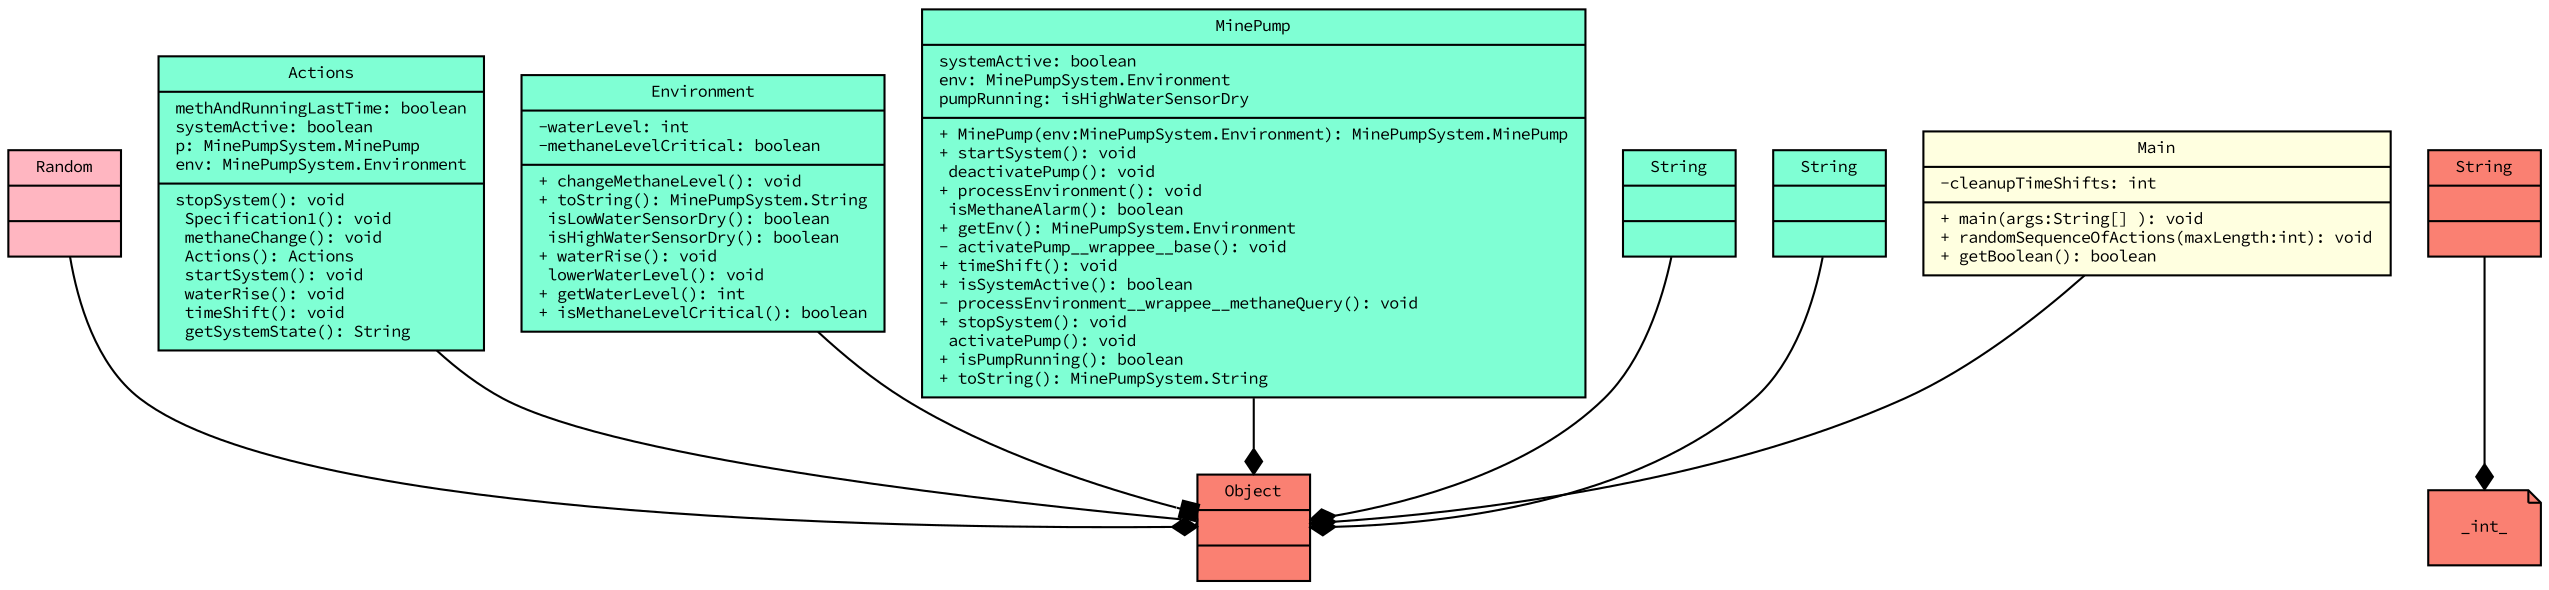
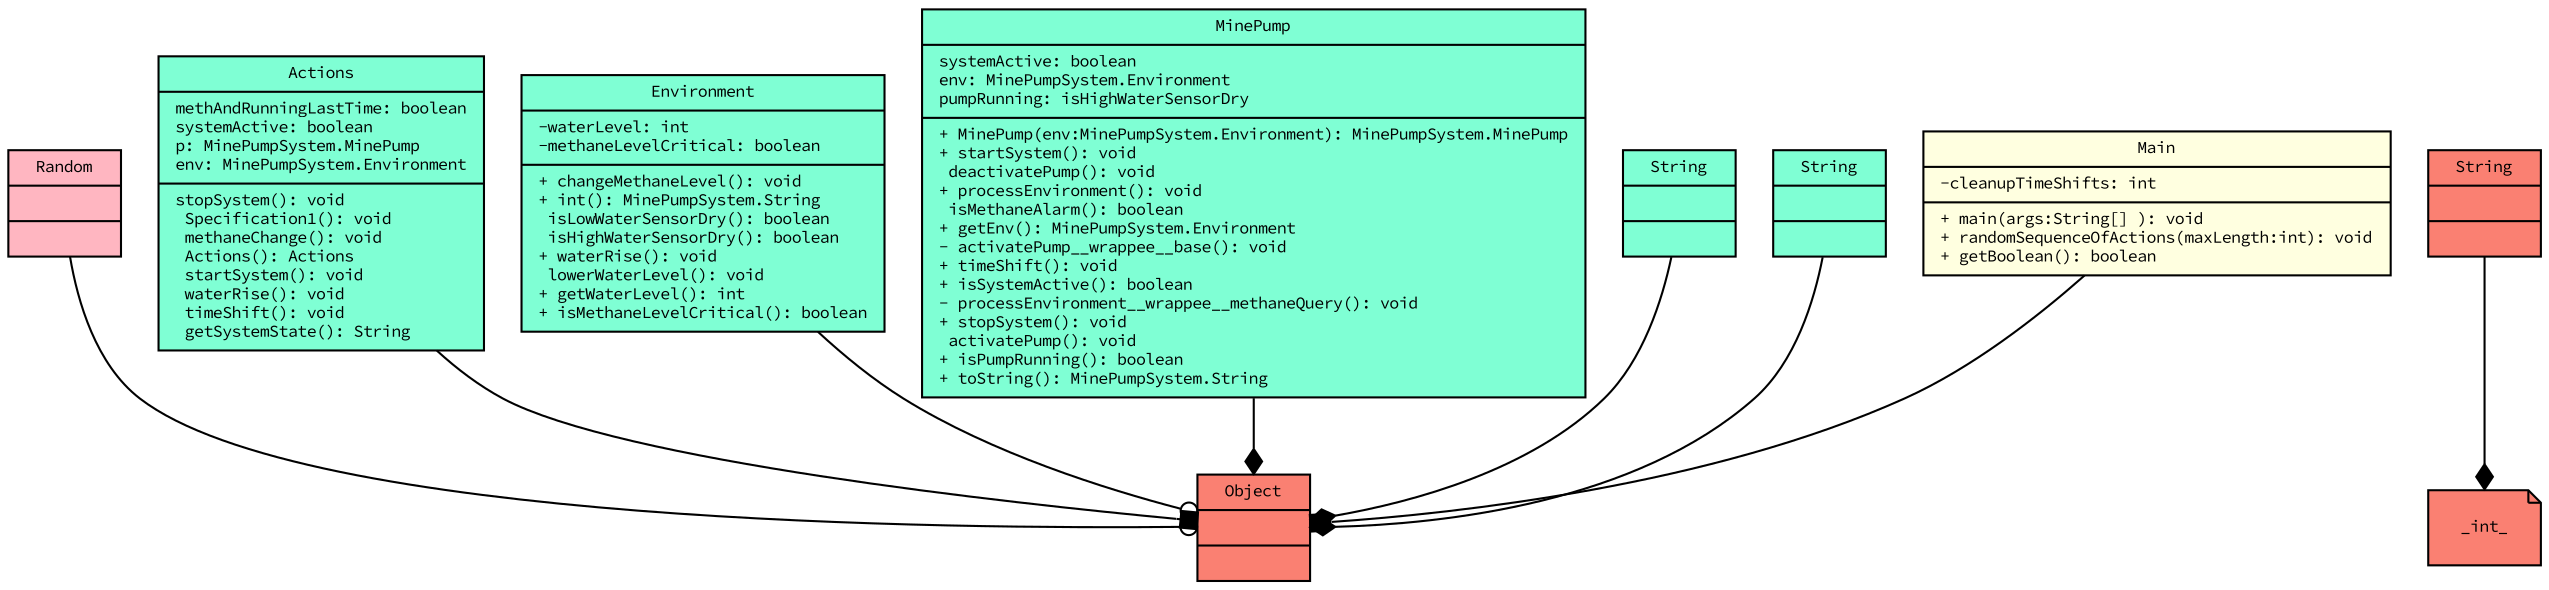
node "Environment": text "+ toString(): MinePumpSystem.String" -> "+ int(): MinePumpSystem.String"
edge "Environment" -> "Object": arrowhead box -> odot
edge "Main" -> "Object": arrowhead diamond -> box
edge "Actions" -> "Object": arrowhead odot -> box
edge "Random" -> "Object": arrowhead diamond -> odot
